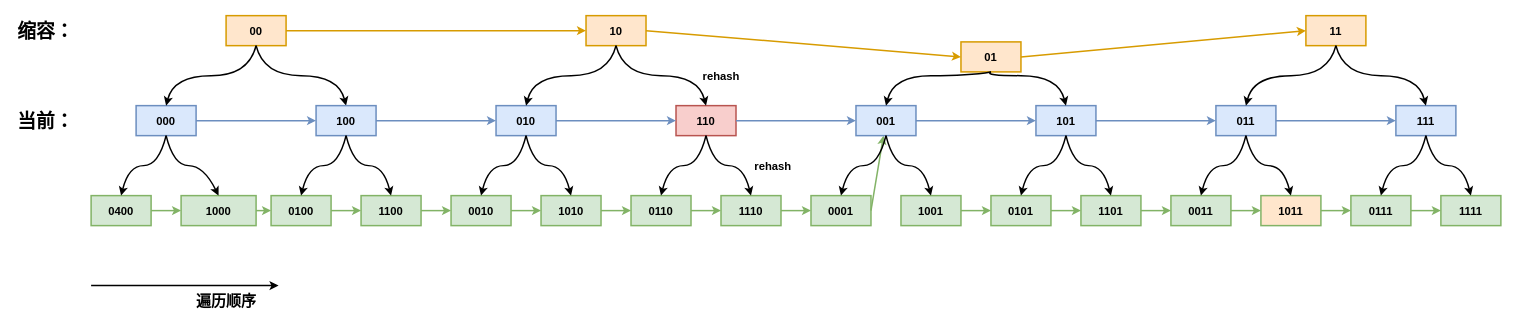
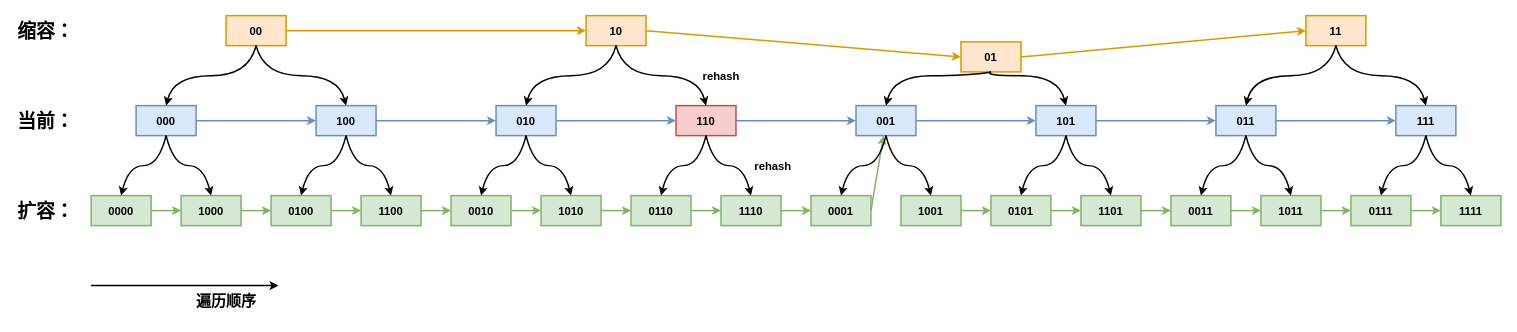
node "扩容：": added
node "0400": label "0400" -> "0000"
node "1000": size 75x30 -> 60x30
node "1011": fillcolor #ffe6cc -> #d5e8d4
